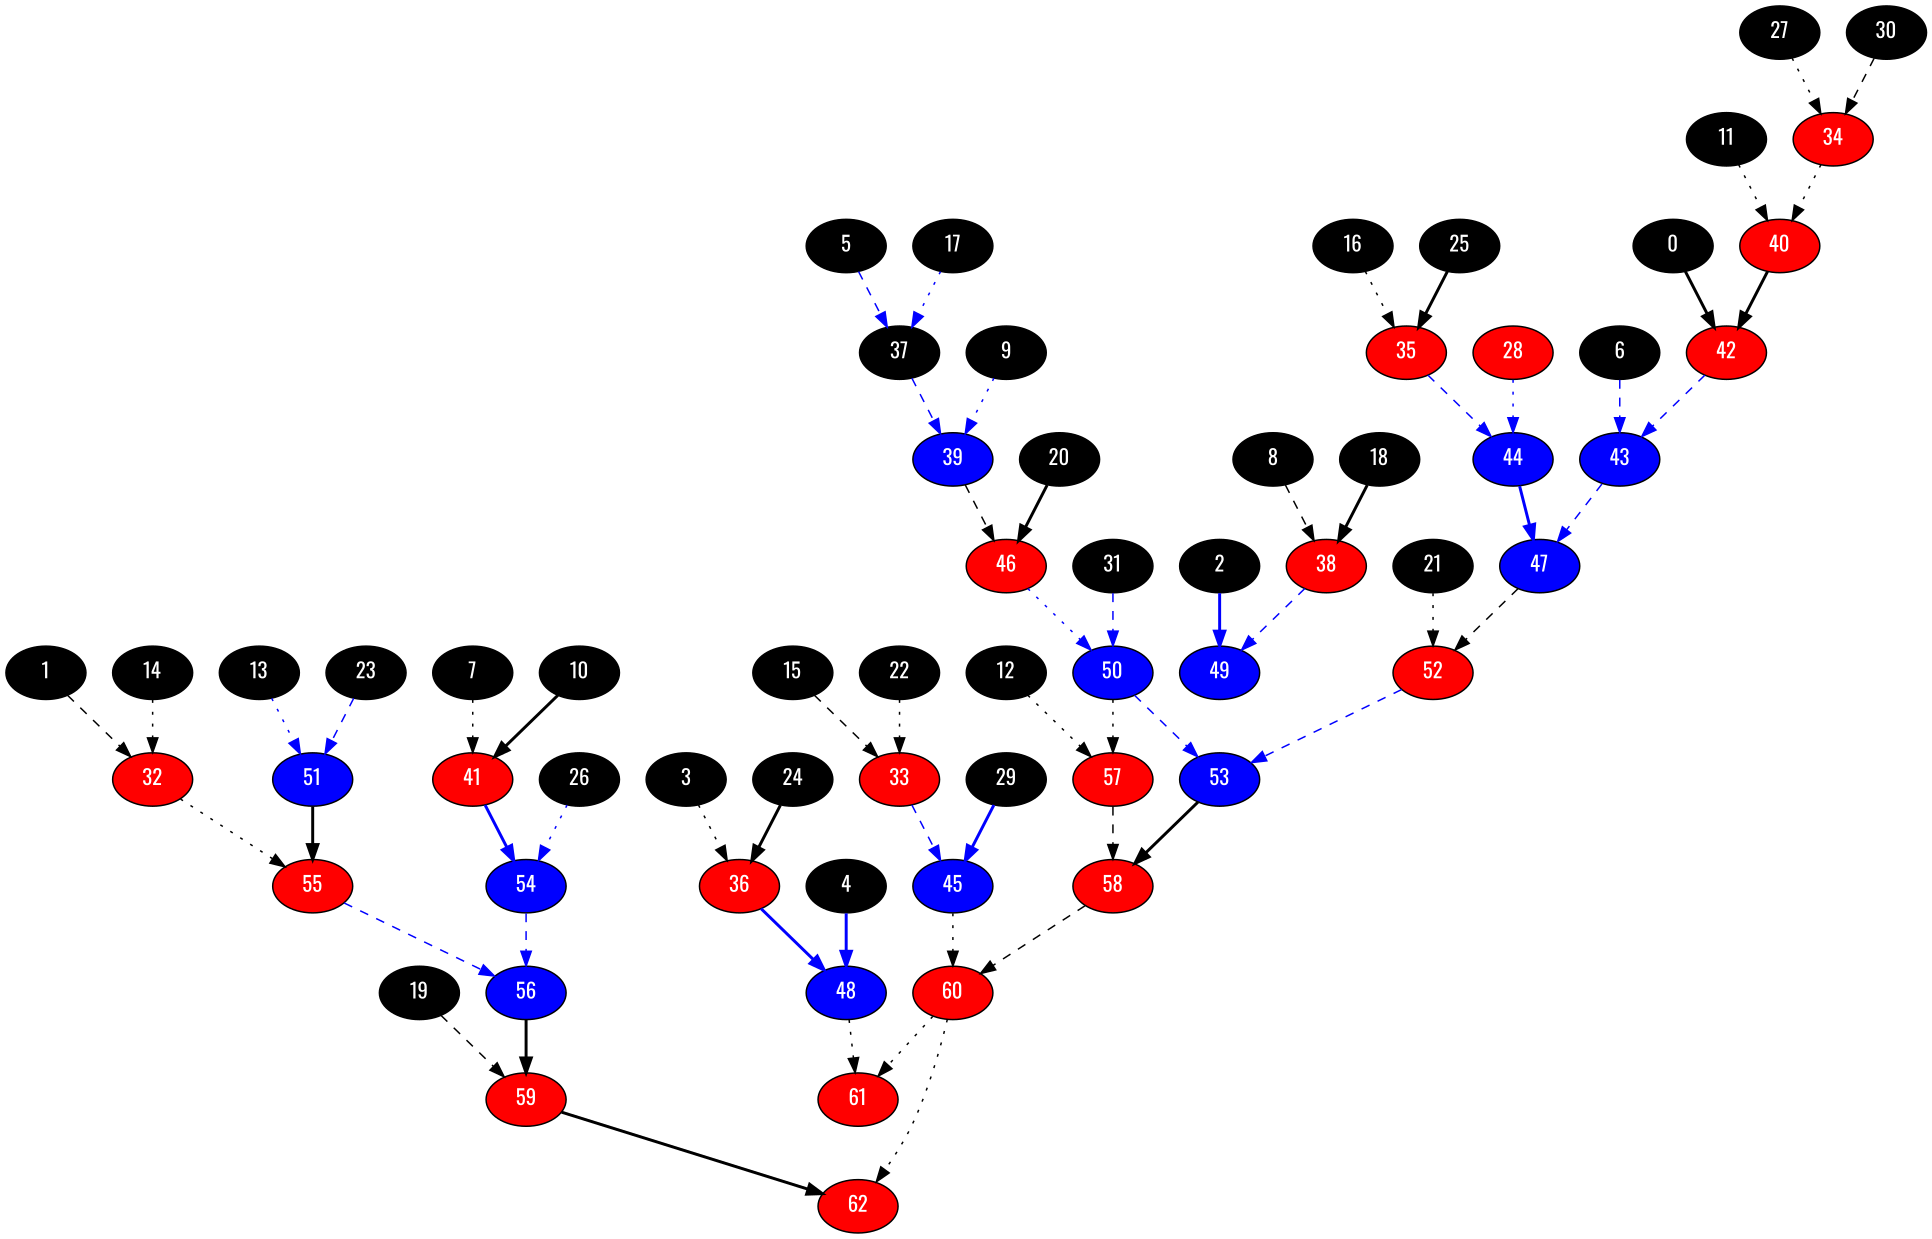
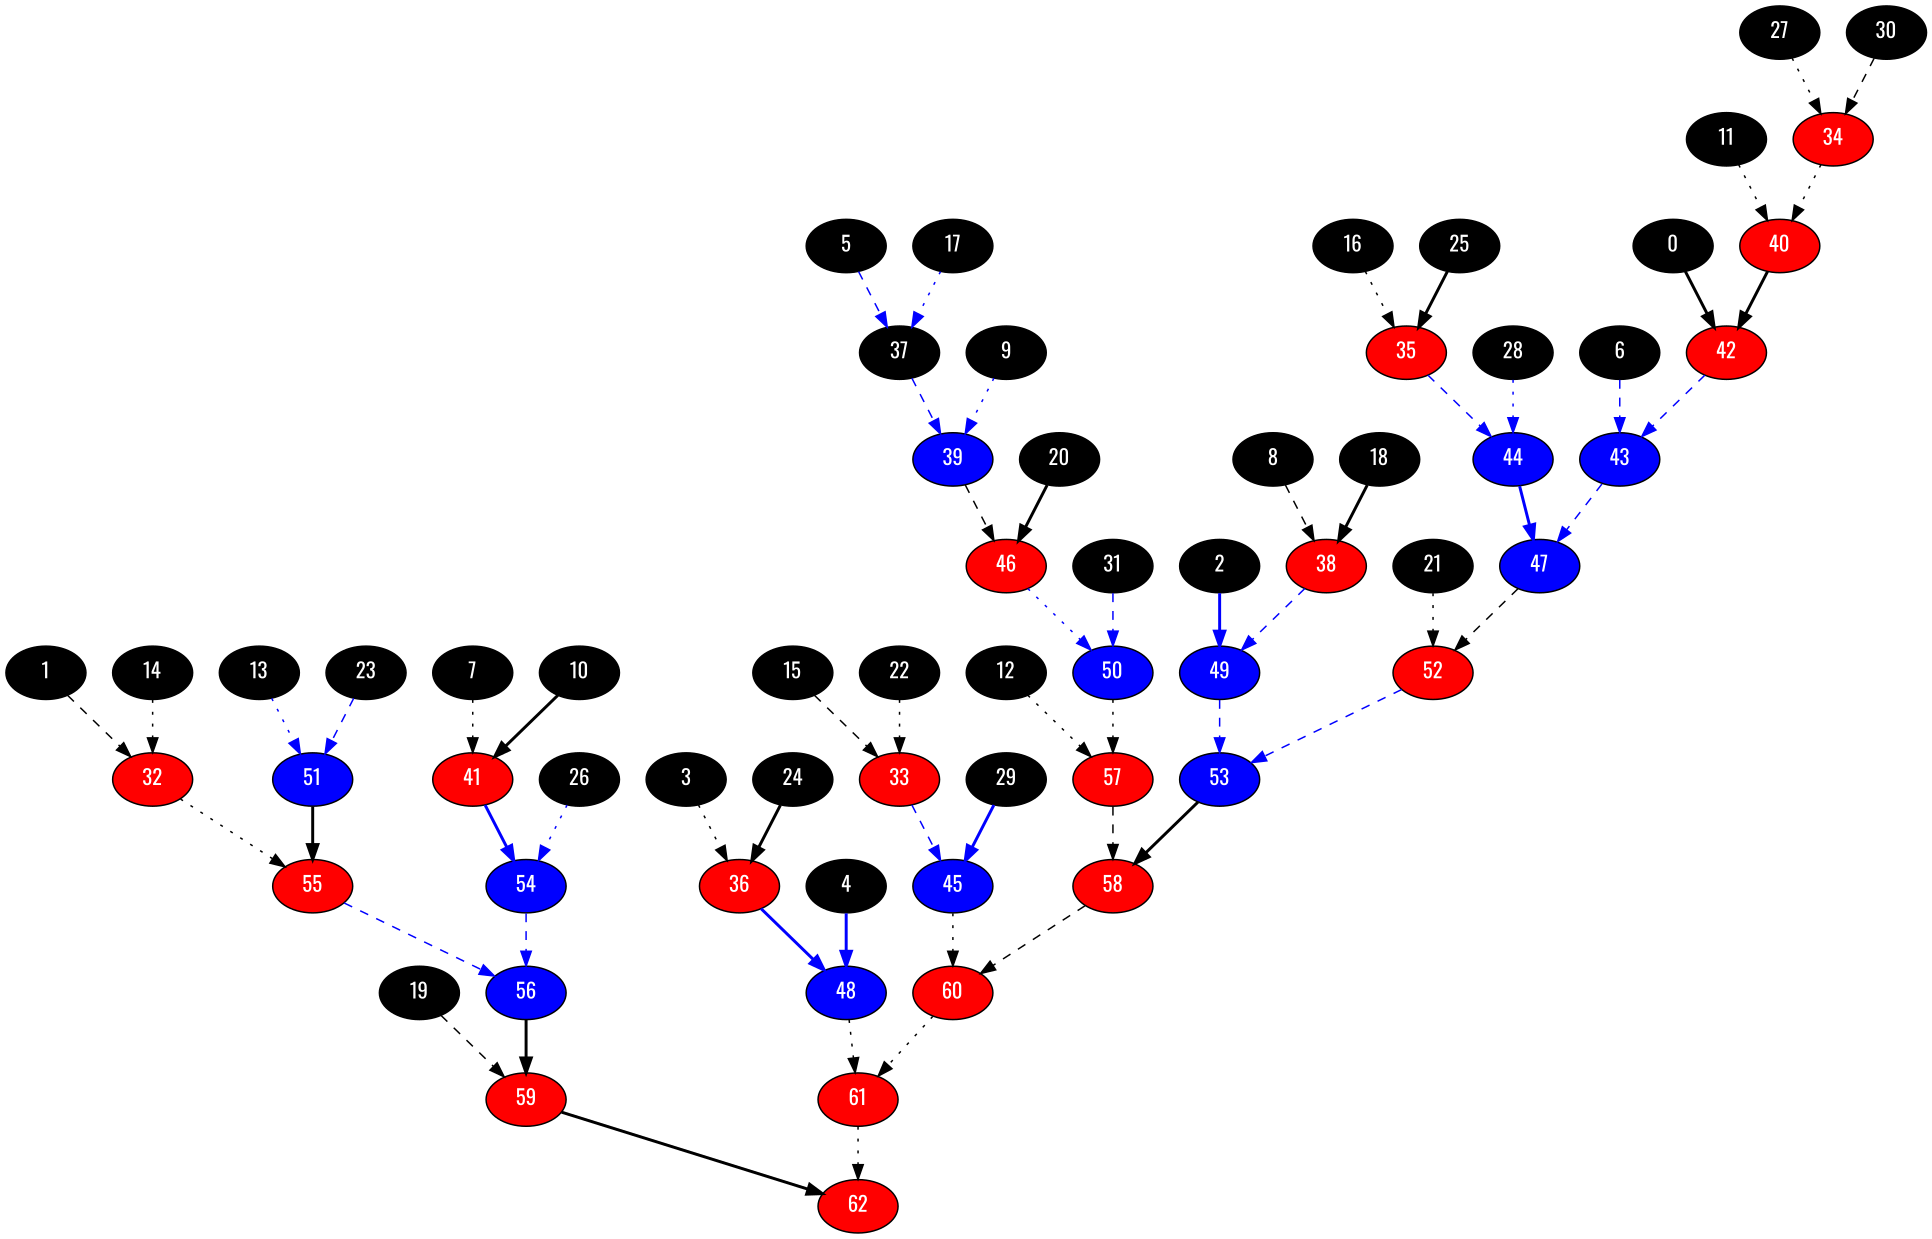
node "28": fillcolor red -> black
edge "50" -> "53": now "49" -> "53"
edge "60" -> "62": now "61" -> "62"
